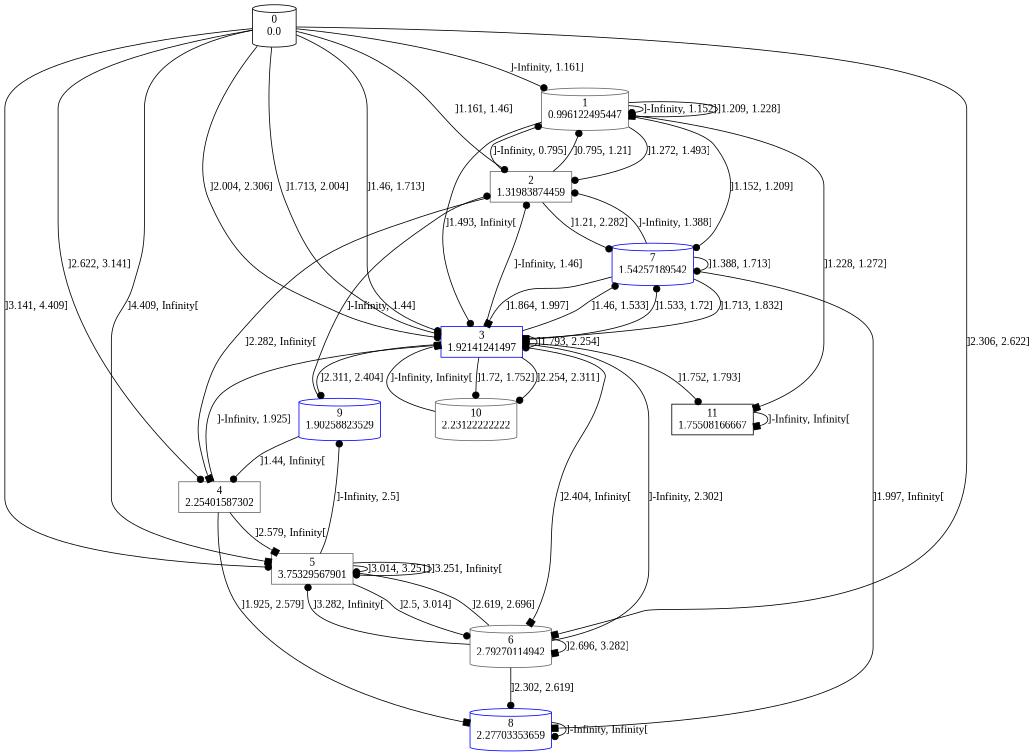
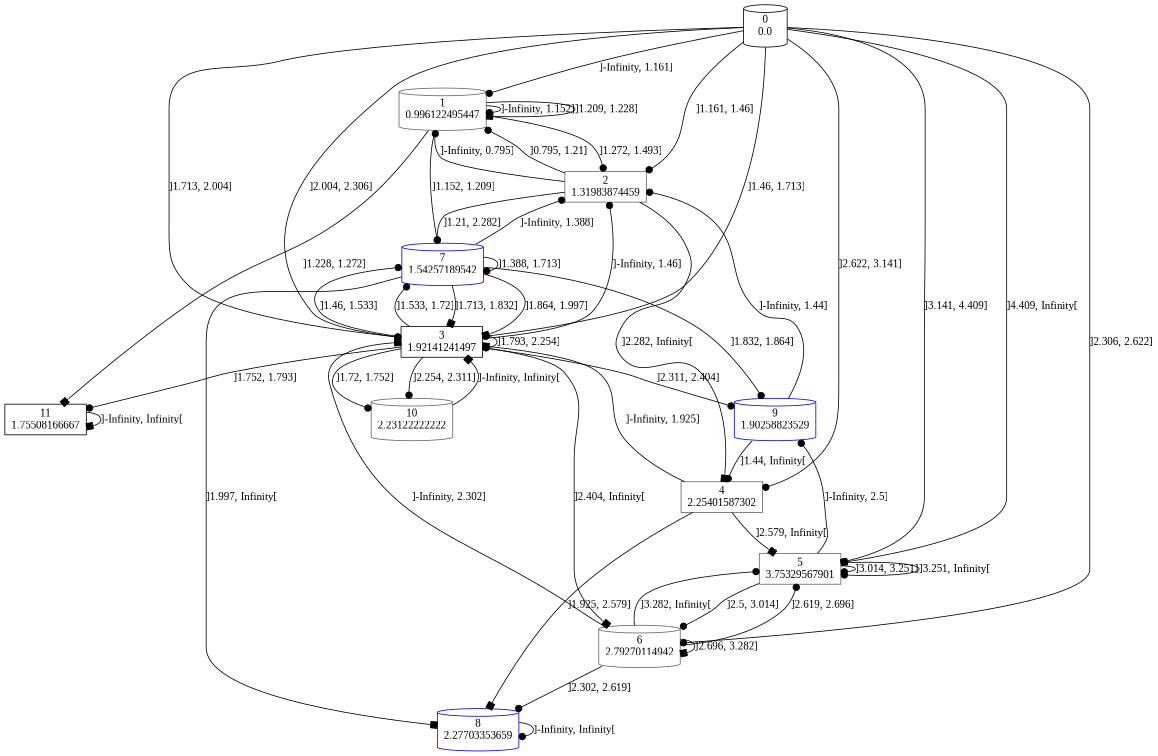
edge "0 0.0" -> "6 2.79270114942": arrowhead box -> dot
edge "1 0.996122495447" -> "3 1.92141241497": removed, label "]1.493, Infinity["
edge "7 1.54257189542" -> "9 1.90258823529": added, label "]1.832, 1.864]"
node "3 1.92141241497": color blue -> black
